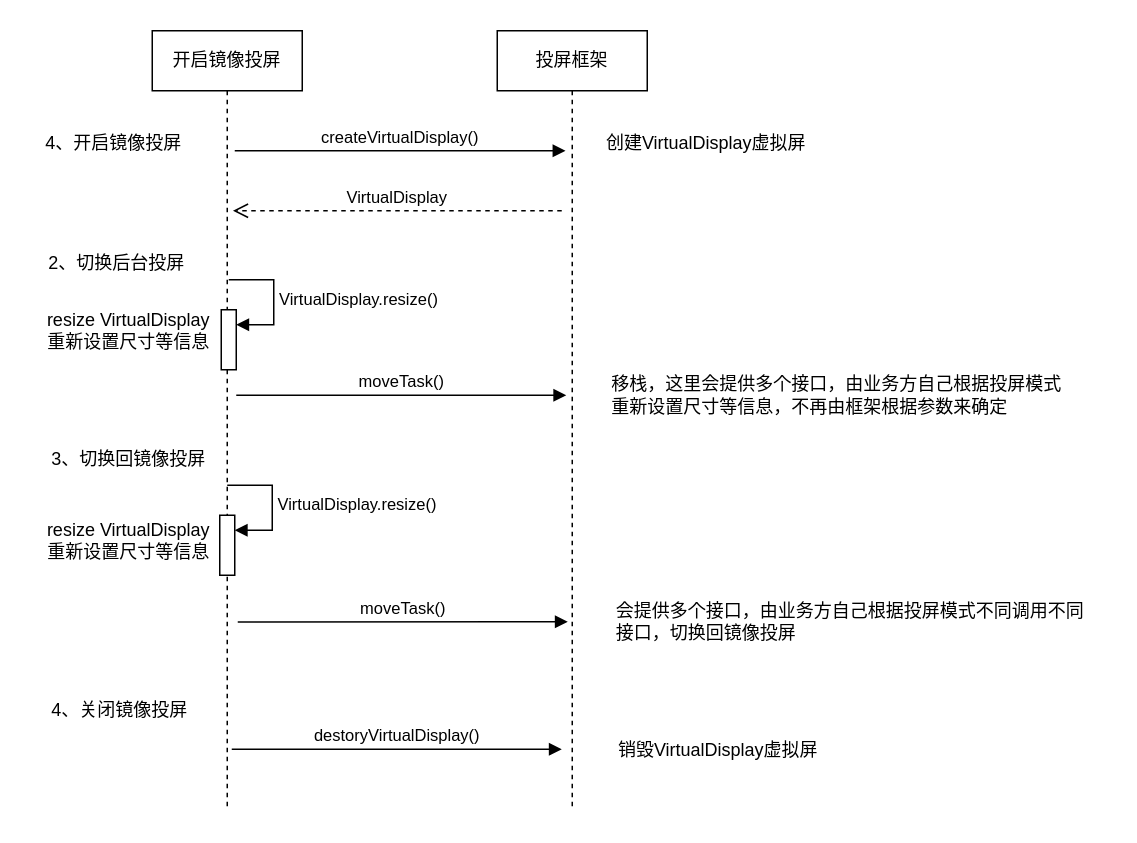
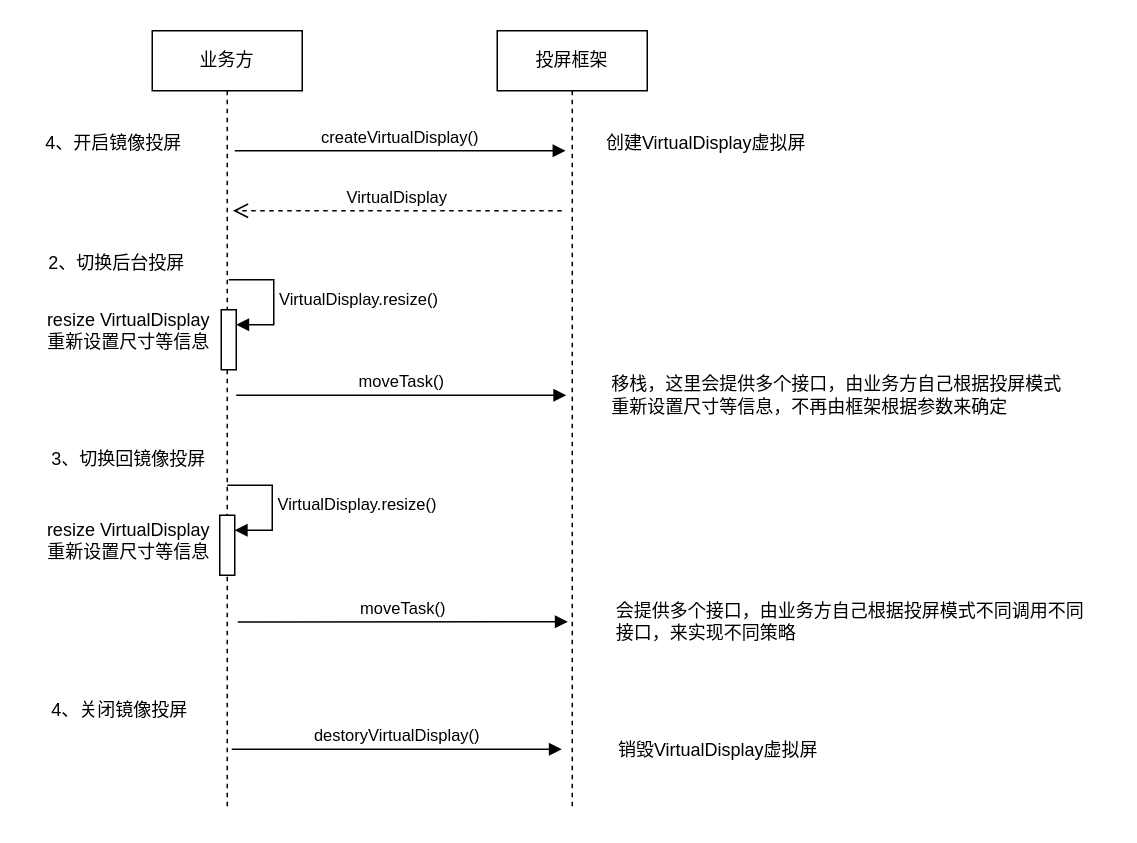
node "开启镜像投屏": label "开启镜像投屏" -> "业务方"
node "会提供多个接口，由业务方自己根据投屏模式不同调用不同 接口，切换回镜像投屏": label "会提供多个接口，由业务方自己根据投屏模式不同调用不同 接口，切换回镜像投屏" -> "会提供多个接口，由业务方自己根据投屏模式不同调用不同 接口，来实现不同策略"
